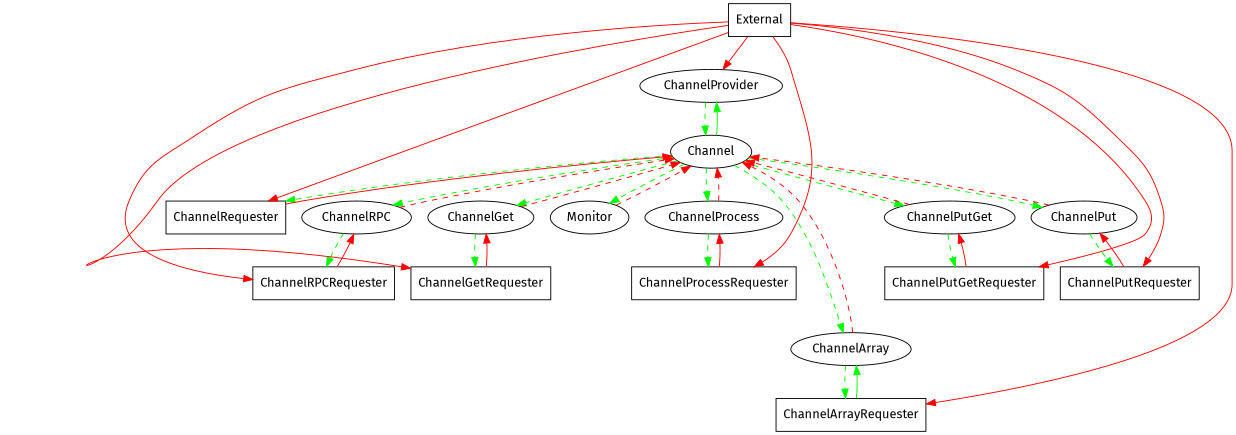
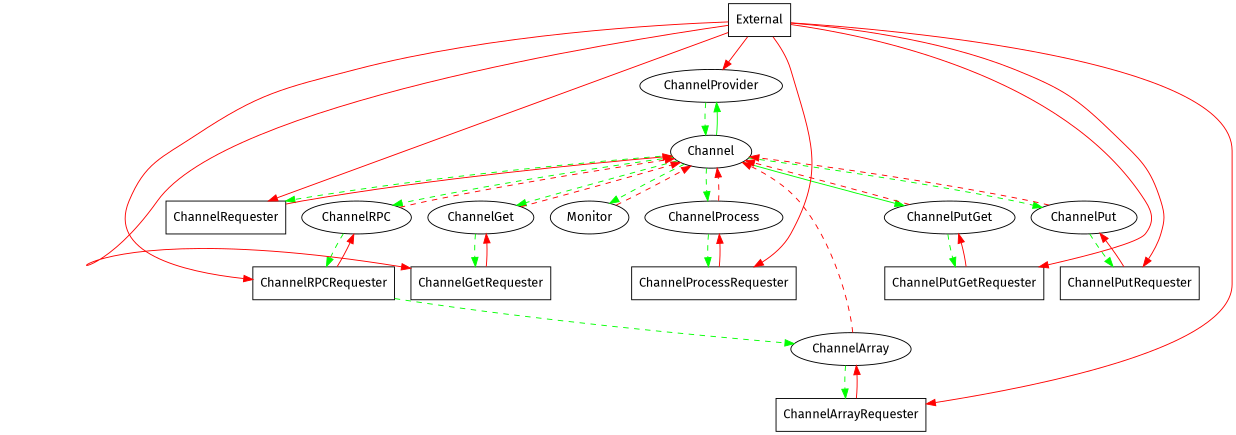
edge "Channel" -> "ChannelPutGet": style dashed -> solid
edge "Channel" -> "ChannelArray": now "ChannelRPCRequester" -> "ChannelArray"
edge "ChannelArrayRequester" -> "ChannelArray": color green -> red
